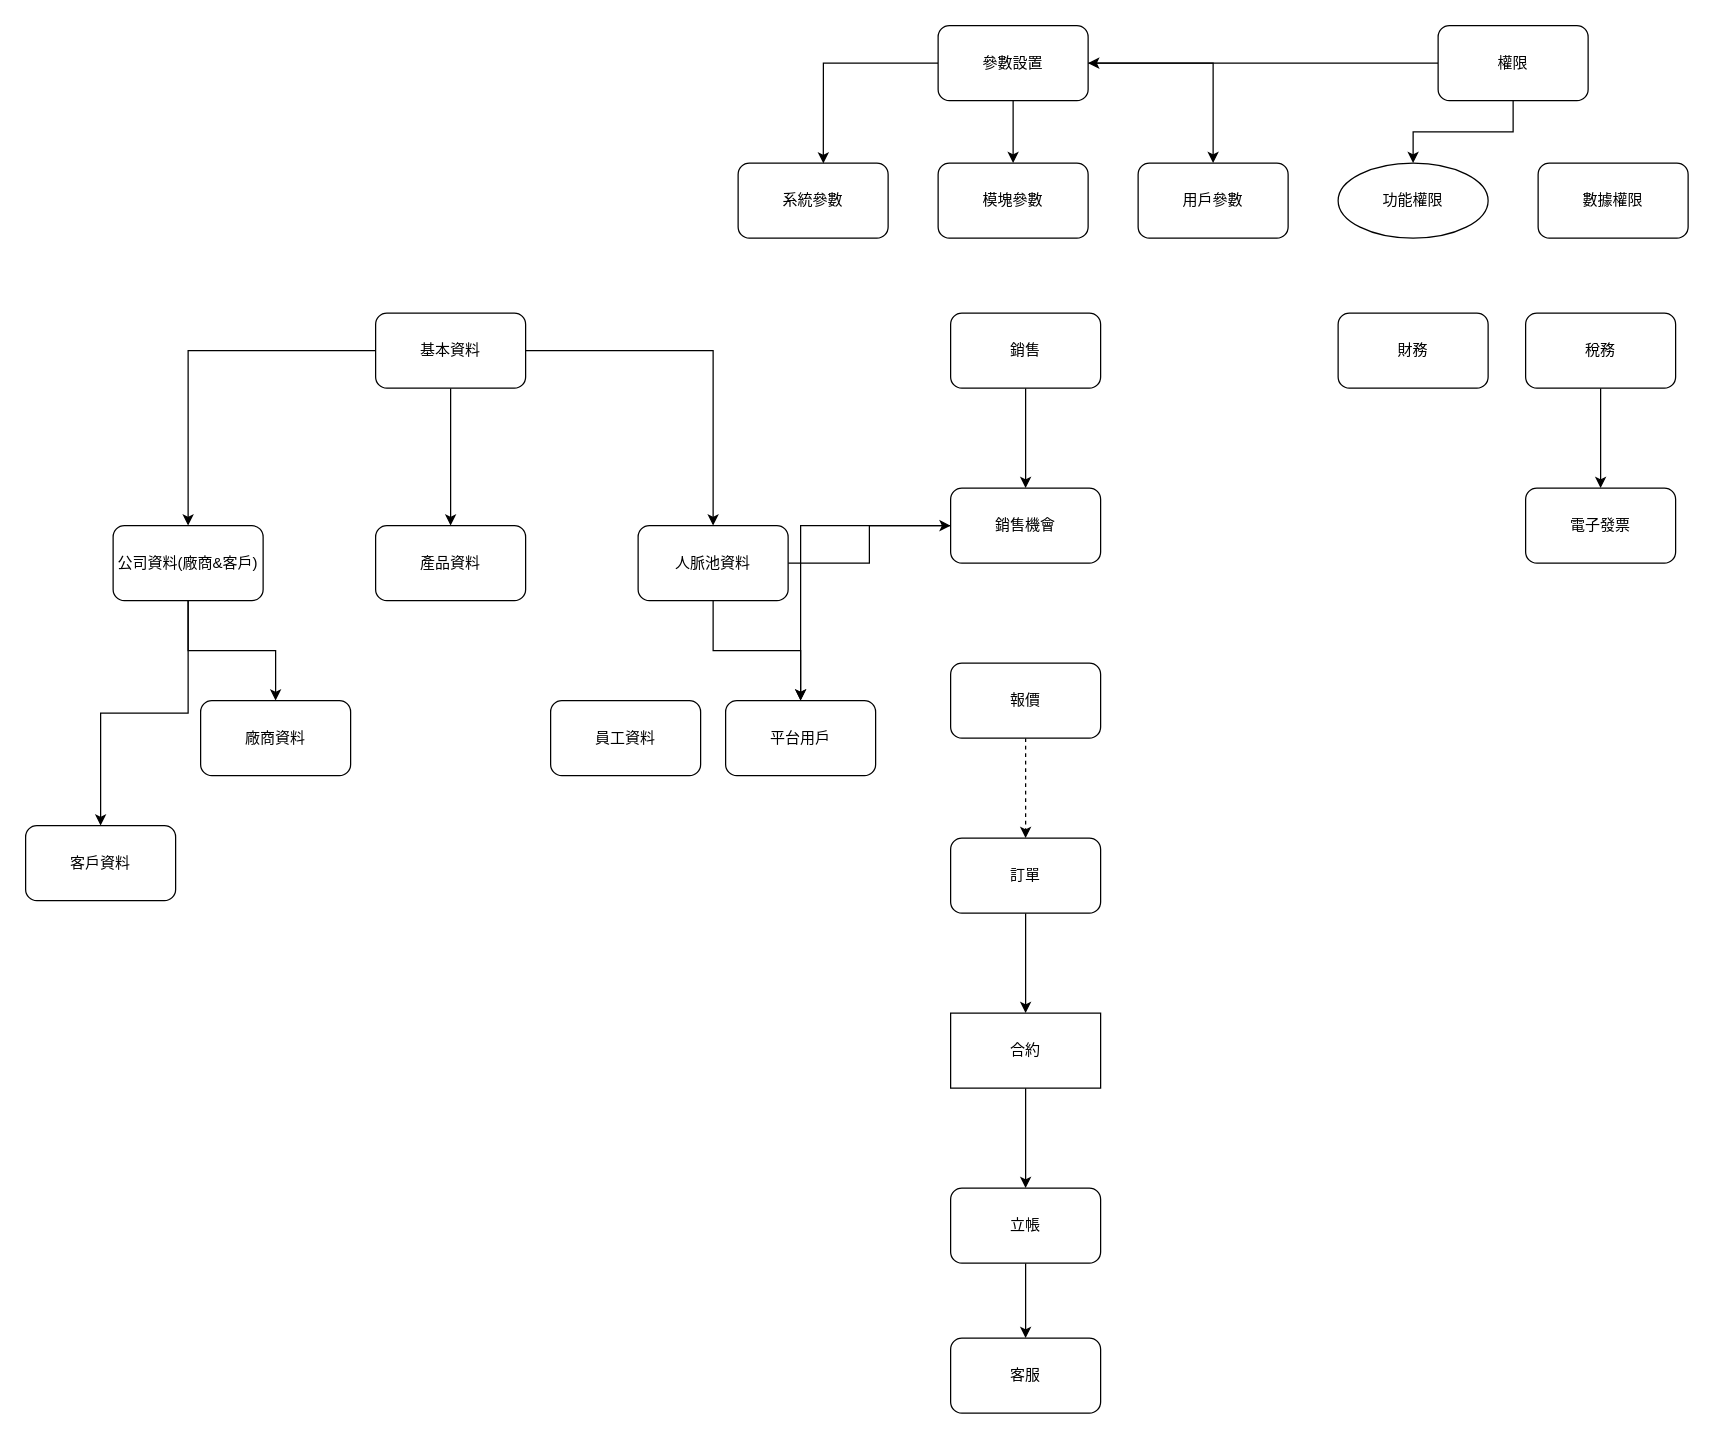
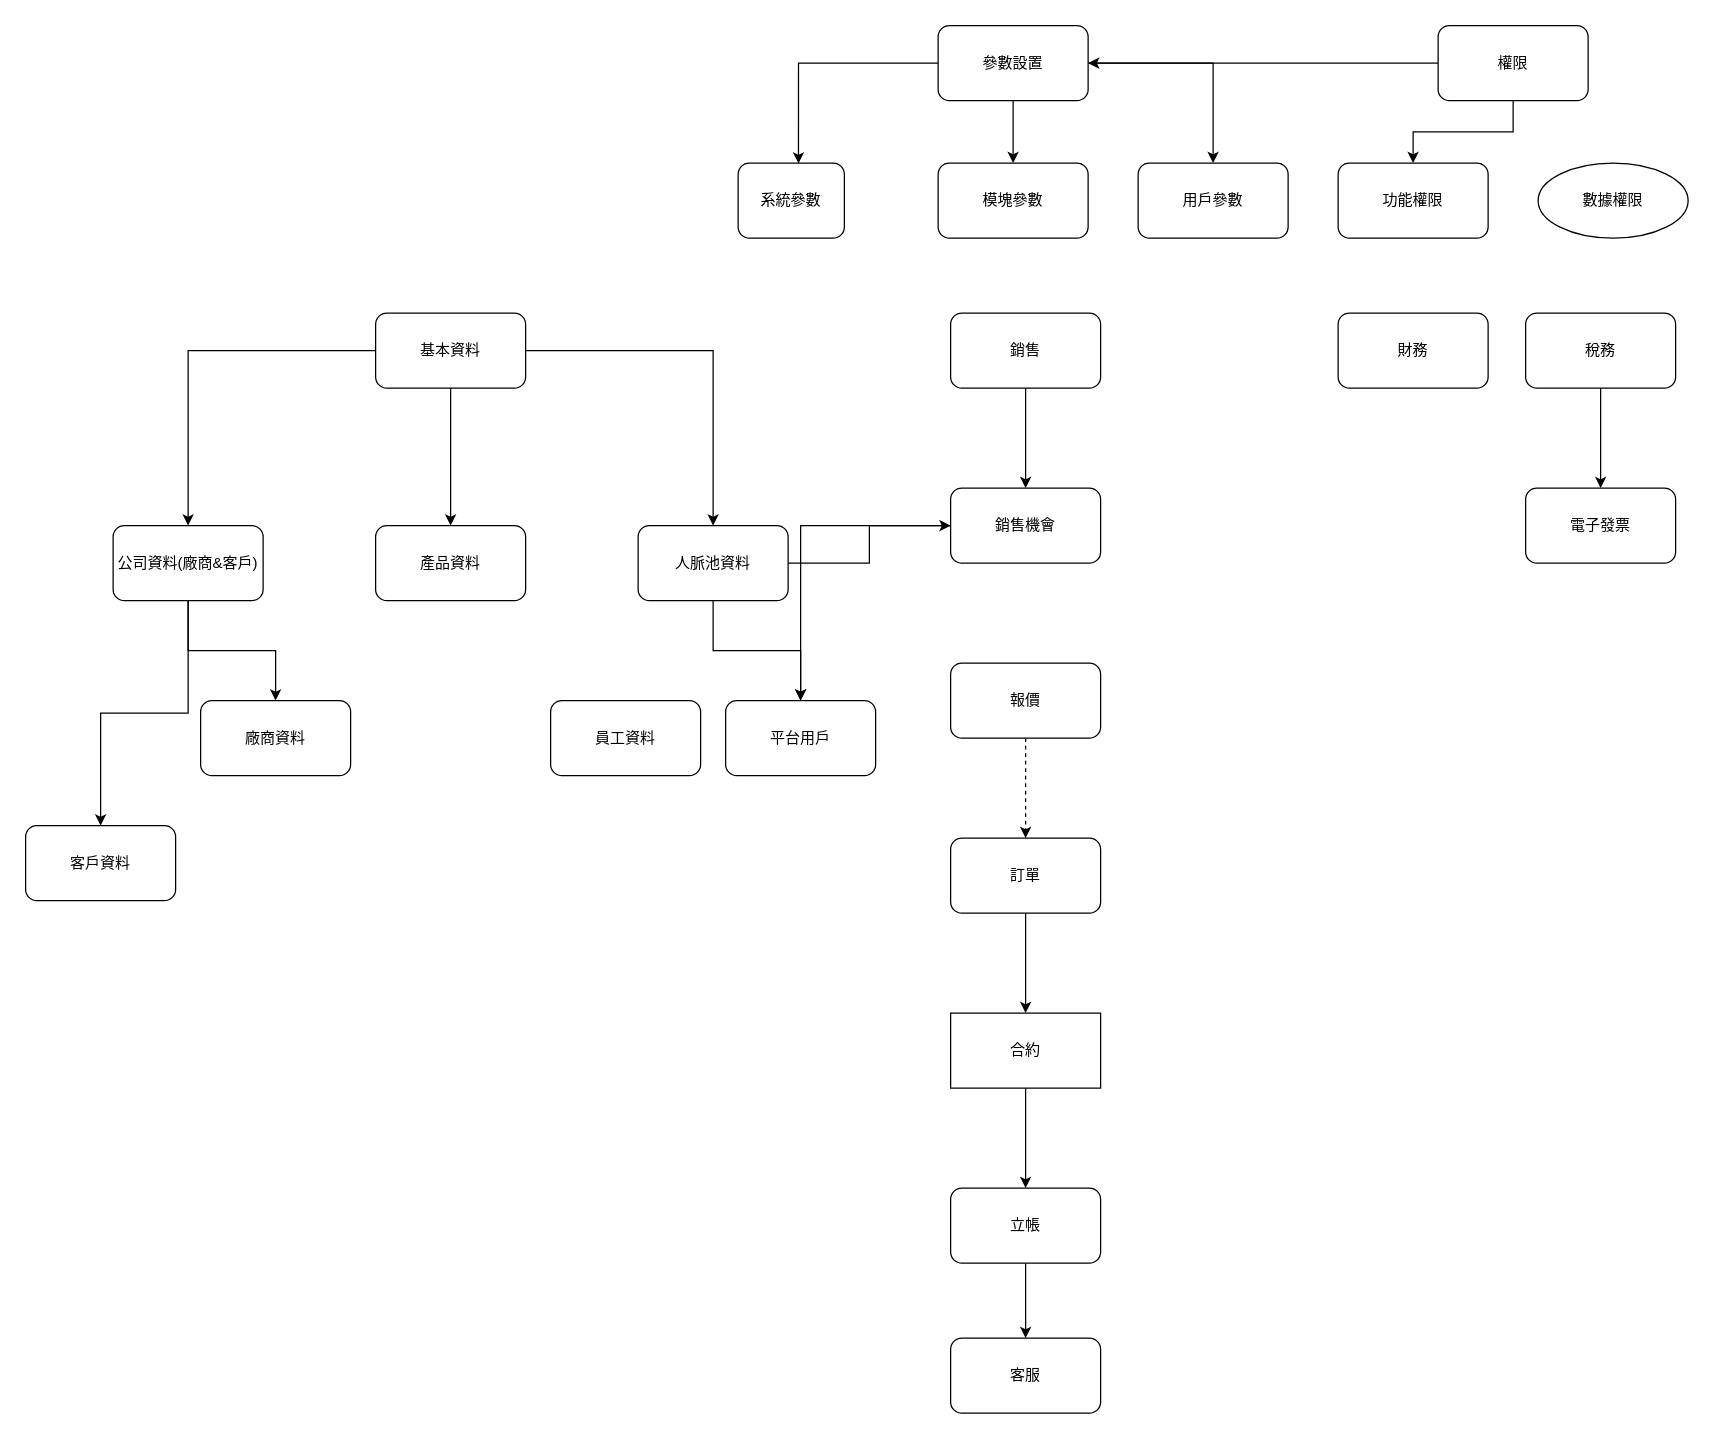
node "系統參數": size 150x75 -> 106x75
node "功能權限": shape ellipse -> rounded rectangle
node "數據權限": shape rounded rectangle -> ellipse
